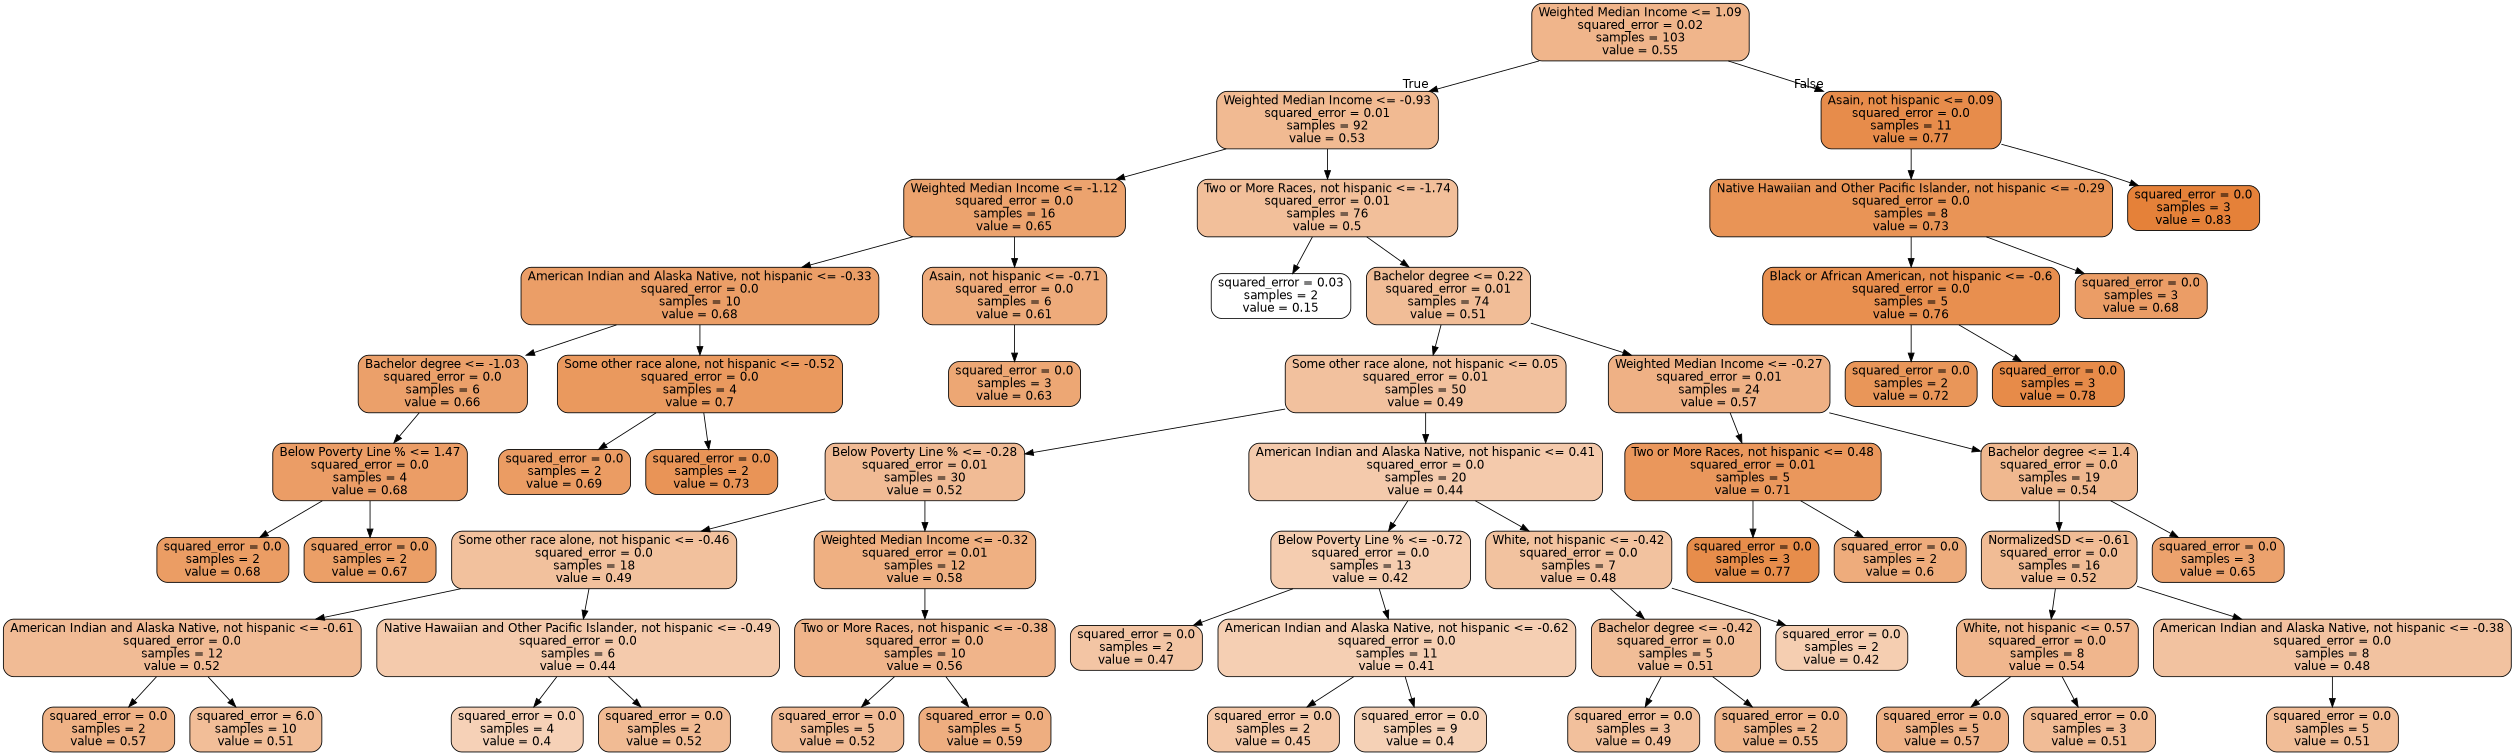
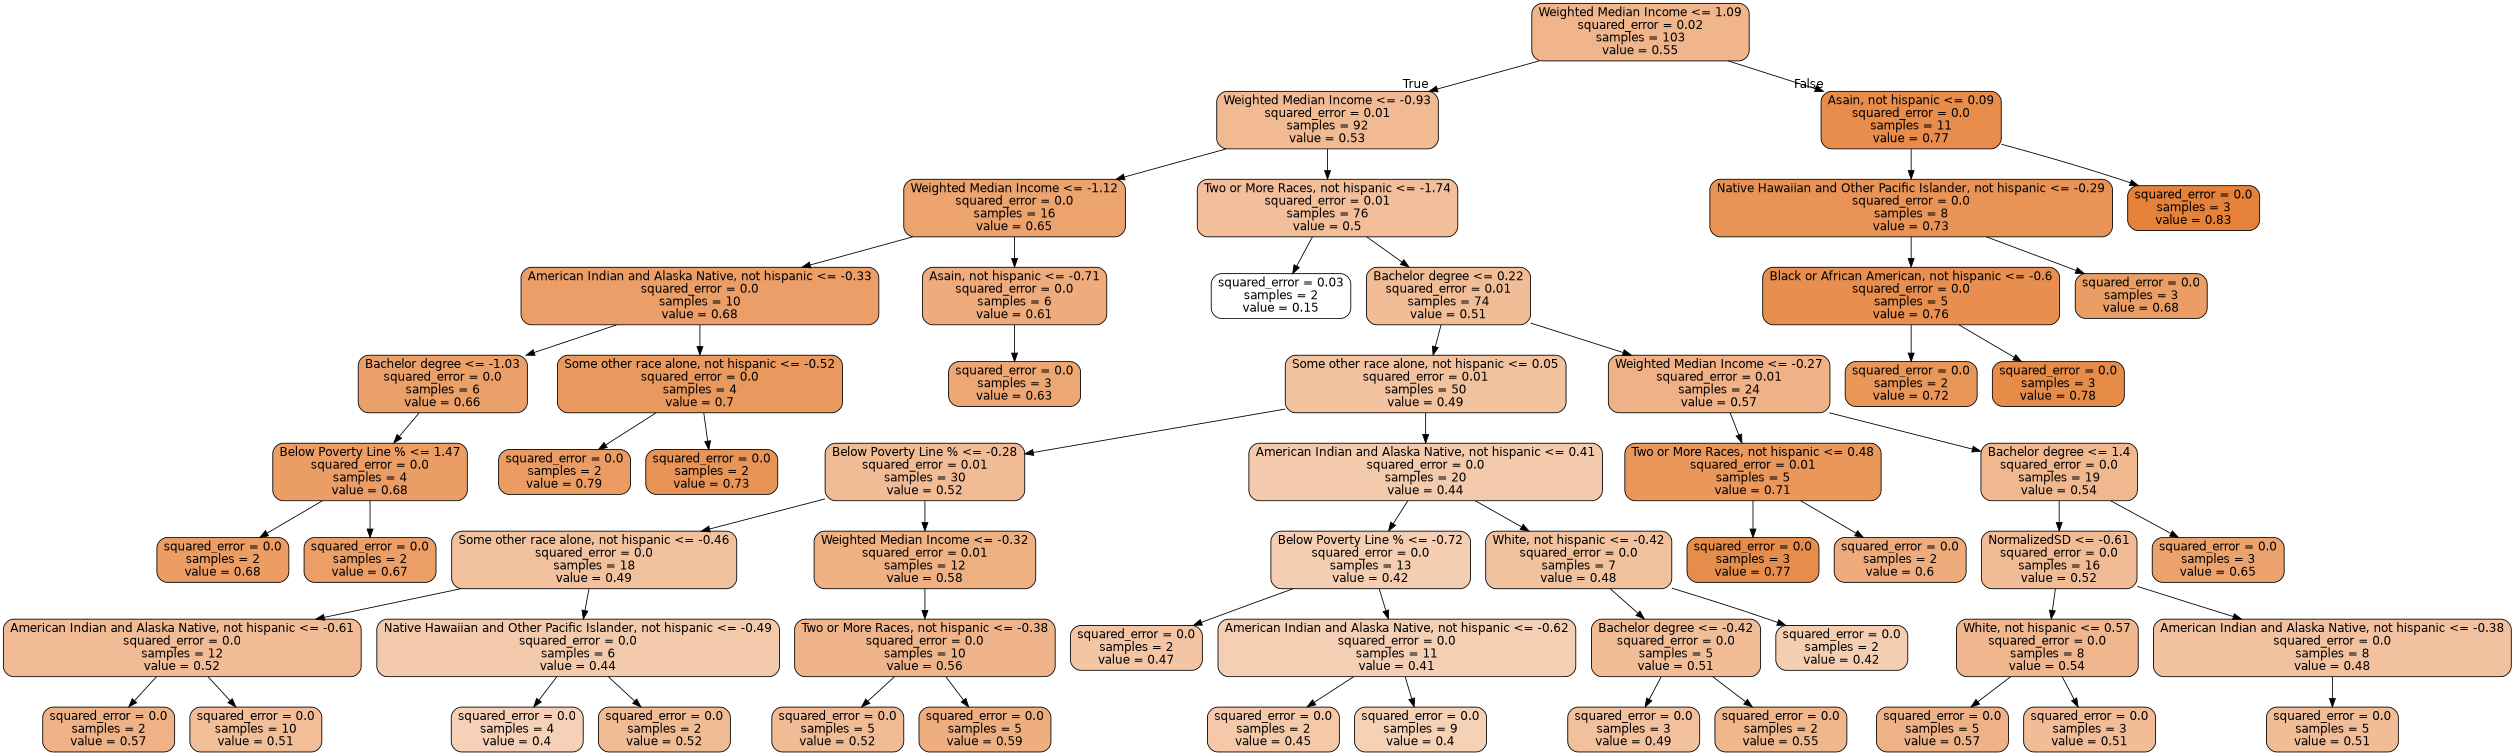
node "squared_error = 0.0 samples = 2 value = 0.69": label "squared_error = 0.0 samples = 2 value = 0.69" -> "squared_error = 0.0 samples = 2 value = 0.79"
node "squared_error = 6.0 samples = 10 value = 0.51": label "squared_error = 6.0 samples = 10 value = 0.51" -> "squared_error = 0.0 samples = 10 value = 0.51"
